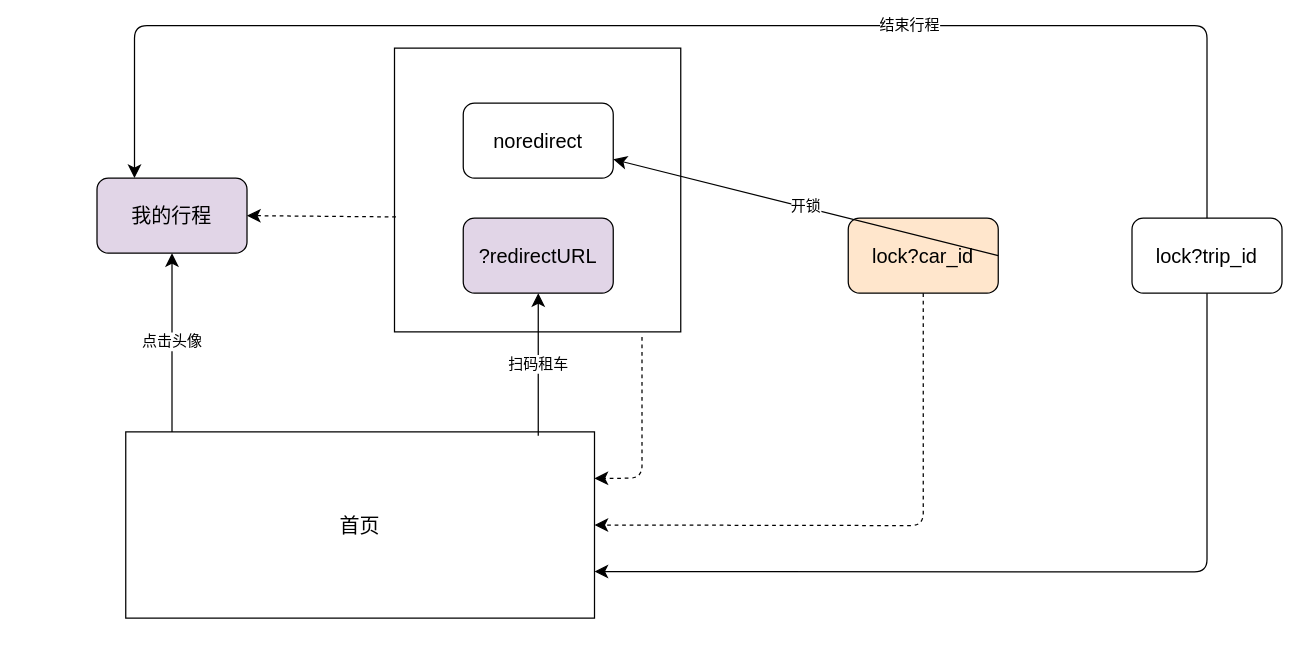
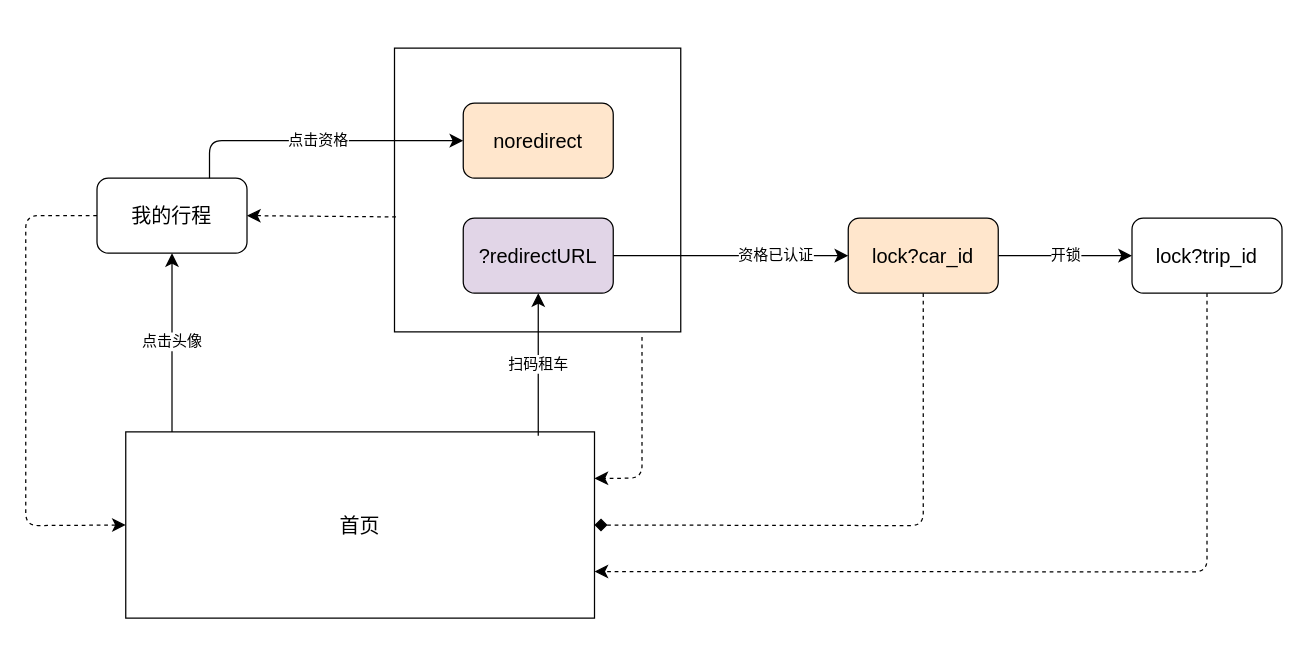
edge "lock?trip_id" -> "我的行程": removed, label "结束行程"
edge "我的行程" -> "noredirect": added, label "点击资格"
node "noredirect": fillcolor #ffffff -> #ffe6cc
edge "lock?car_id" -> "noredirect": now "lock?car_id" -> "lock?trip_id"
node "我的行程": fillcolor #e1d5e7 -> #ffffff
edge "?redirectURL" -> "lock?car_id": added, label "资格已认证"
edge "我的行程" -> "首页": added
edge "lock?car_id" -> "首页": arrowhead classic -> diamond
edge "lock?trip_id" -> "首页": style solid -> dashed
